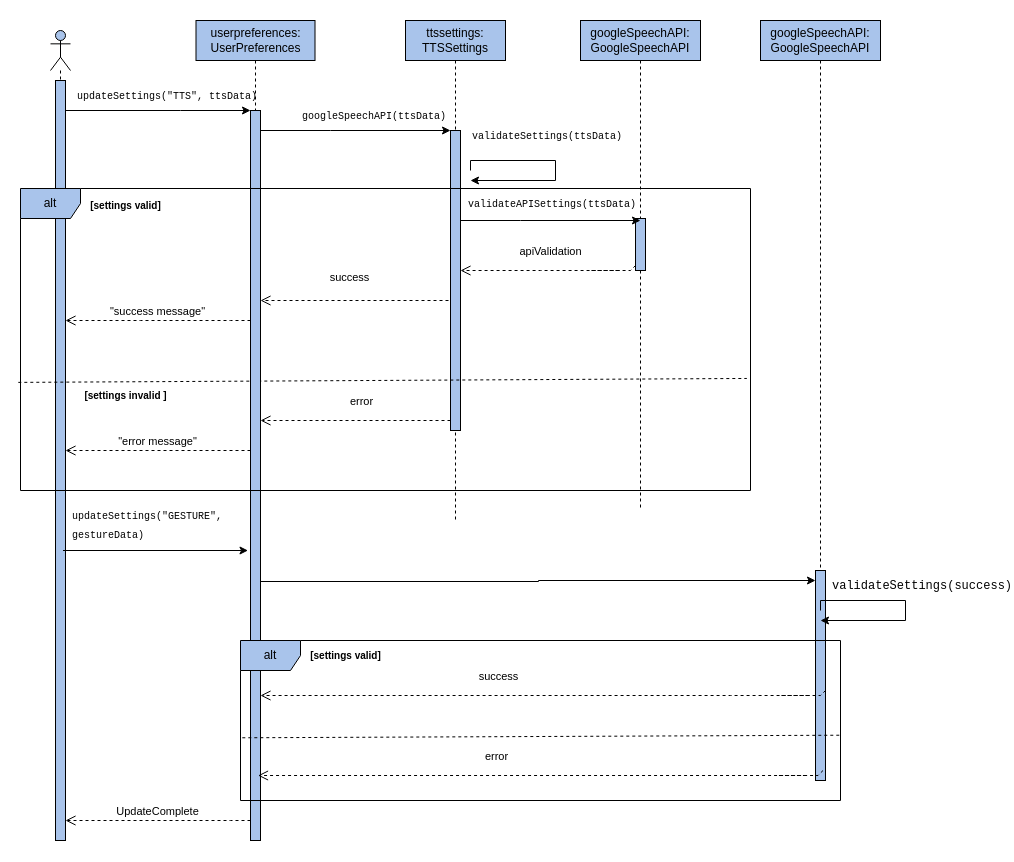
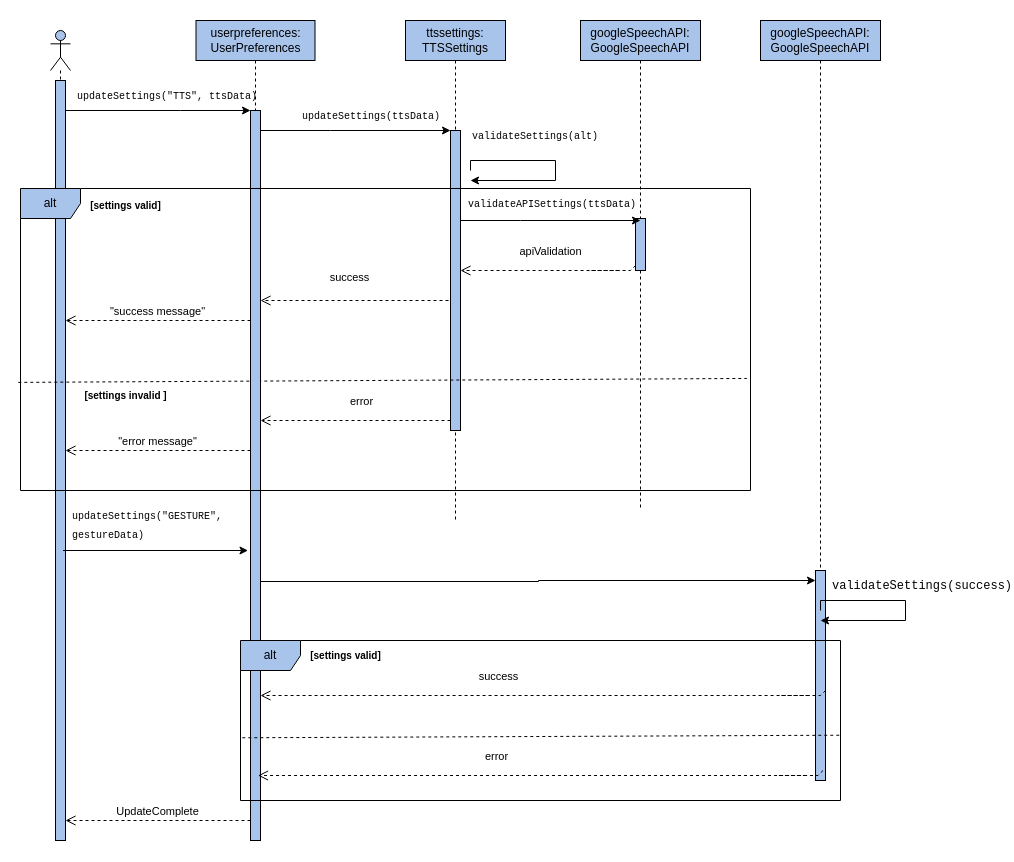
node "googleSpeechAPI(ttsData)": label "googleSpeechAPI(ttsData)" -> "updateSettings(ttsData)"
node "validateSettings(ttsData)": label "validateSettings(ttsData)" -> "validateSettings(alt)"
